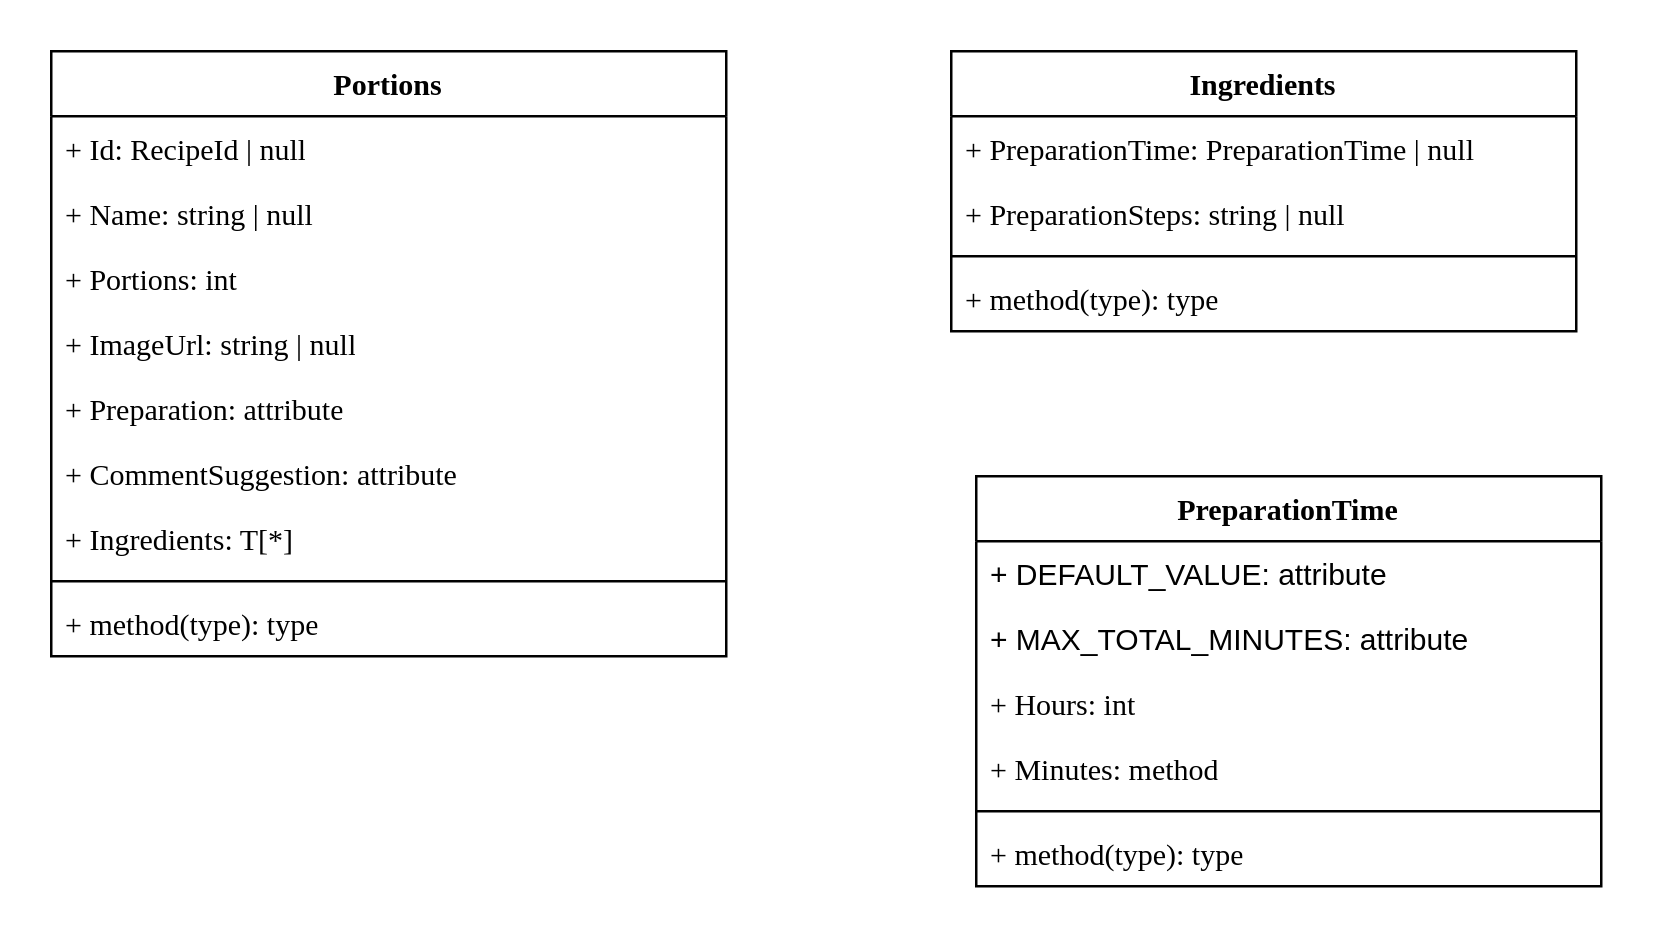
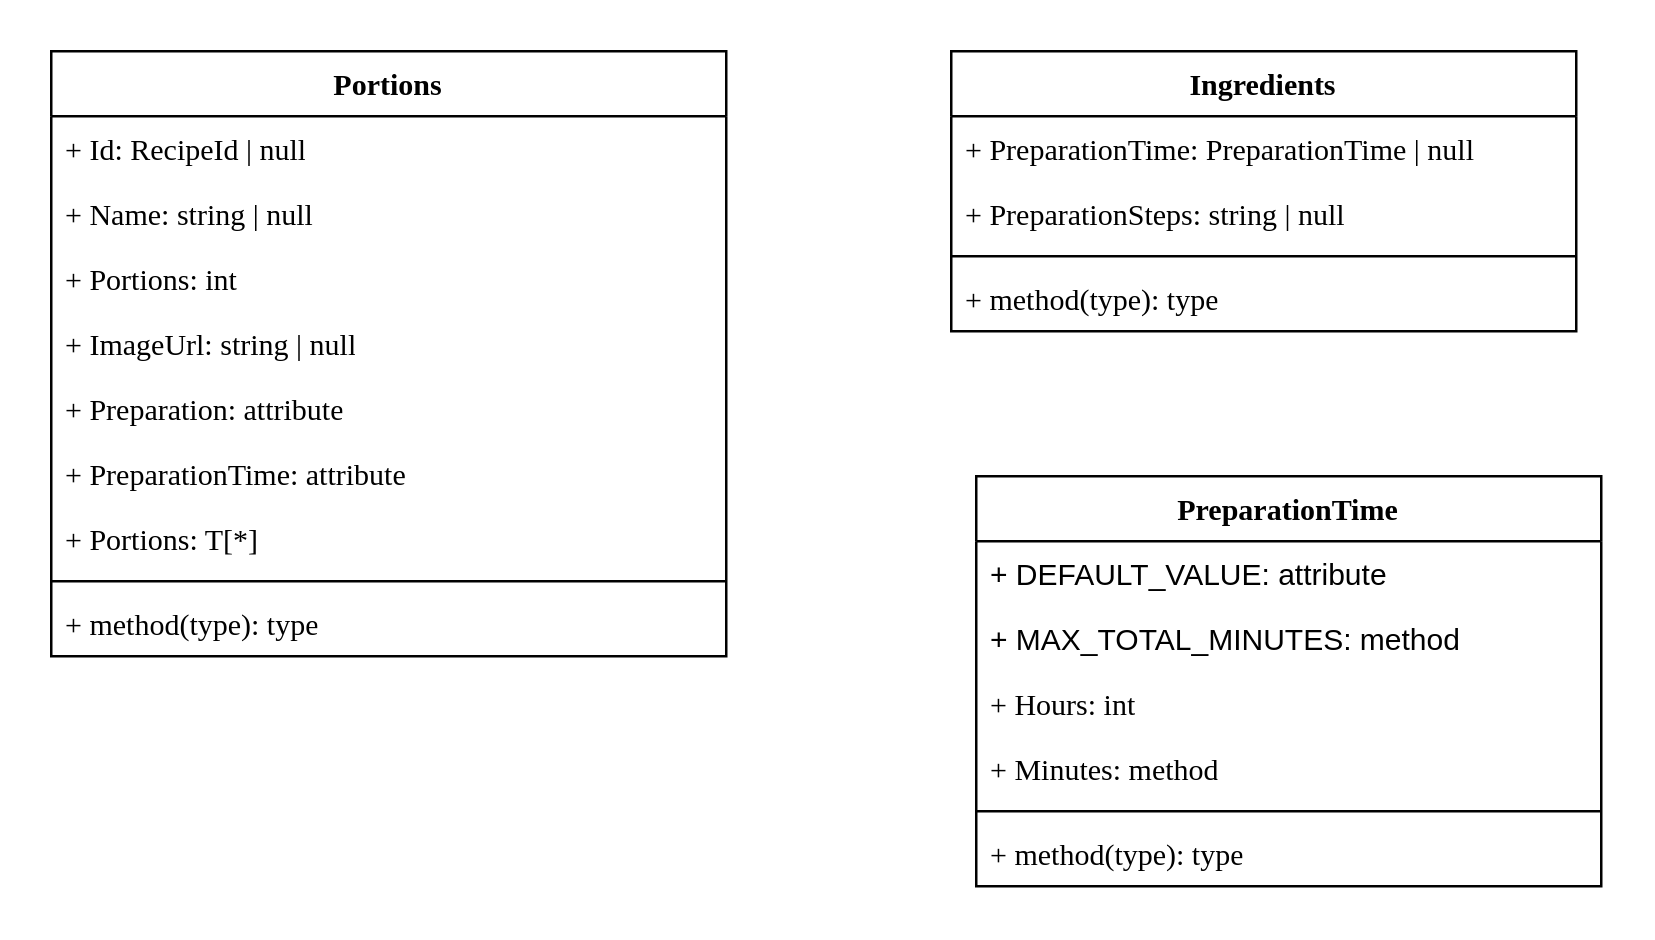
node "+ CommentSuggestion: attribute": label "+ CommentSuggestion: attribute" -> "+ PreparationTime: attribute"
node "+ Ingredients: T[*]": label "+ Ingredients: T[*]" -> "+ Portions: T[*]"
node "+ MAX_TOTAL_MINUTES: attribute": label "+ MAX_TOTAL_MINUTES: attribute" -> "+ MAX_TOTAL_MINUTES: method"
